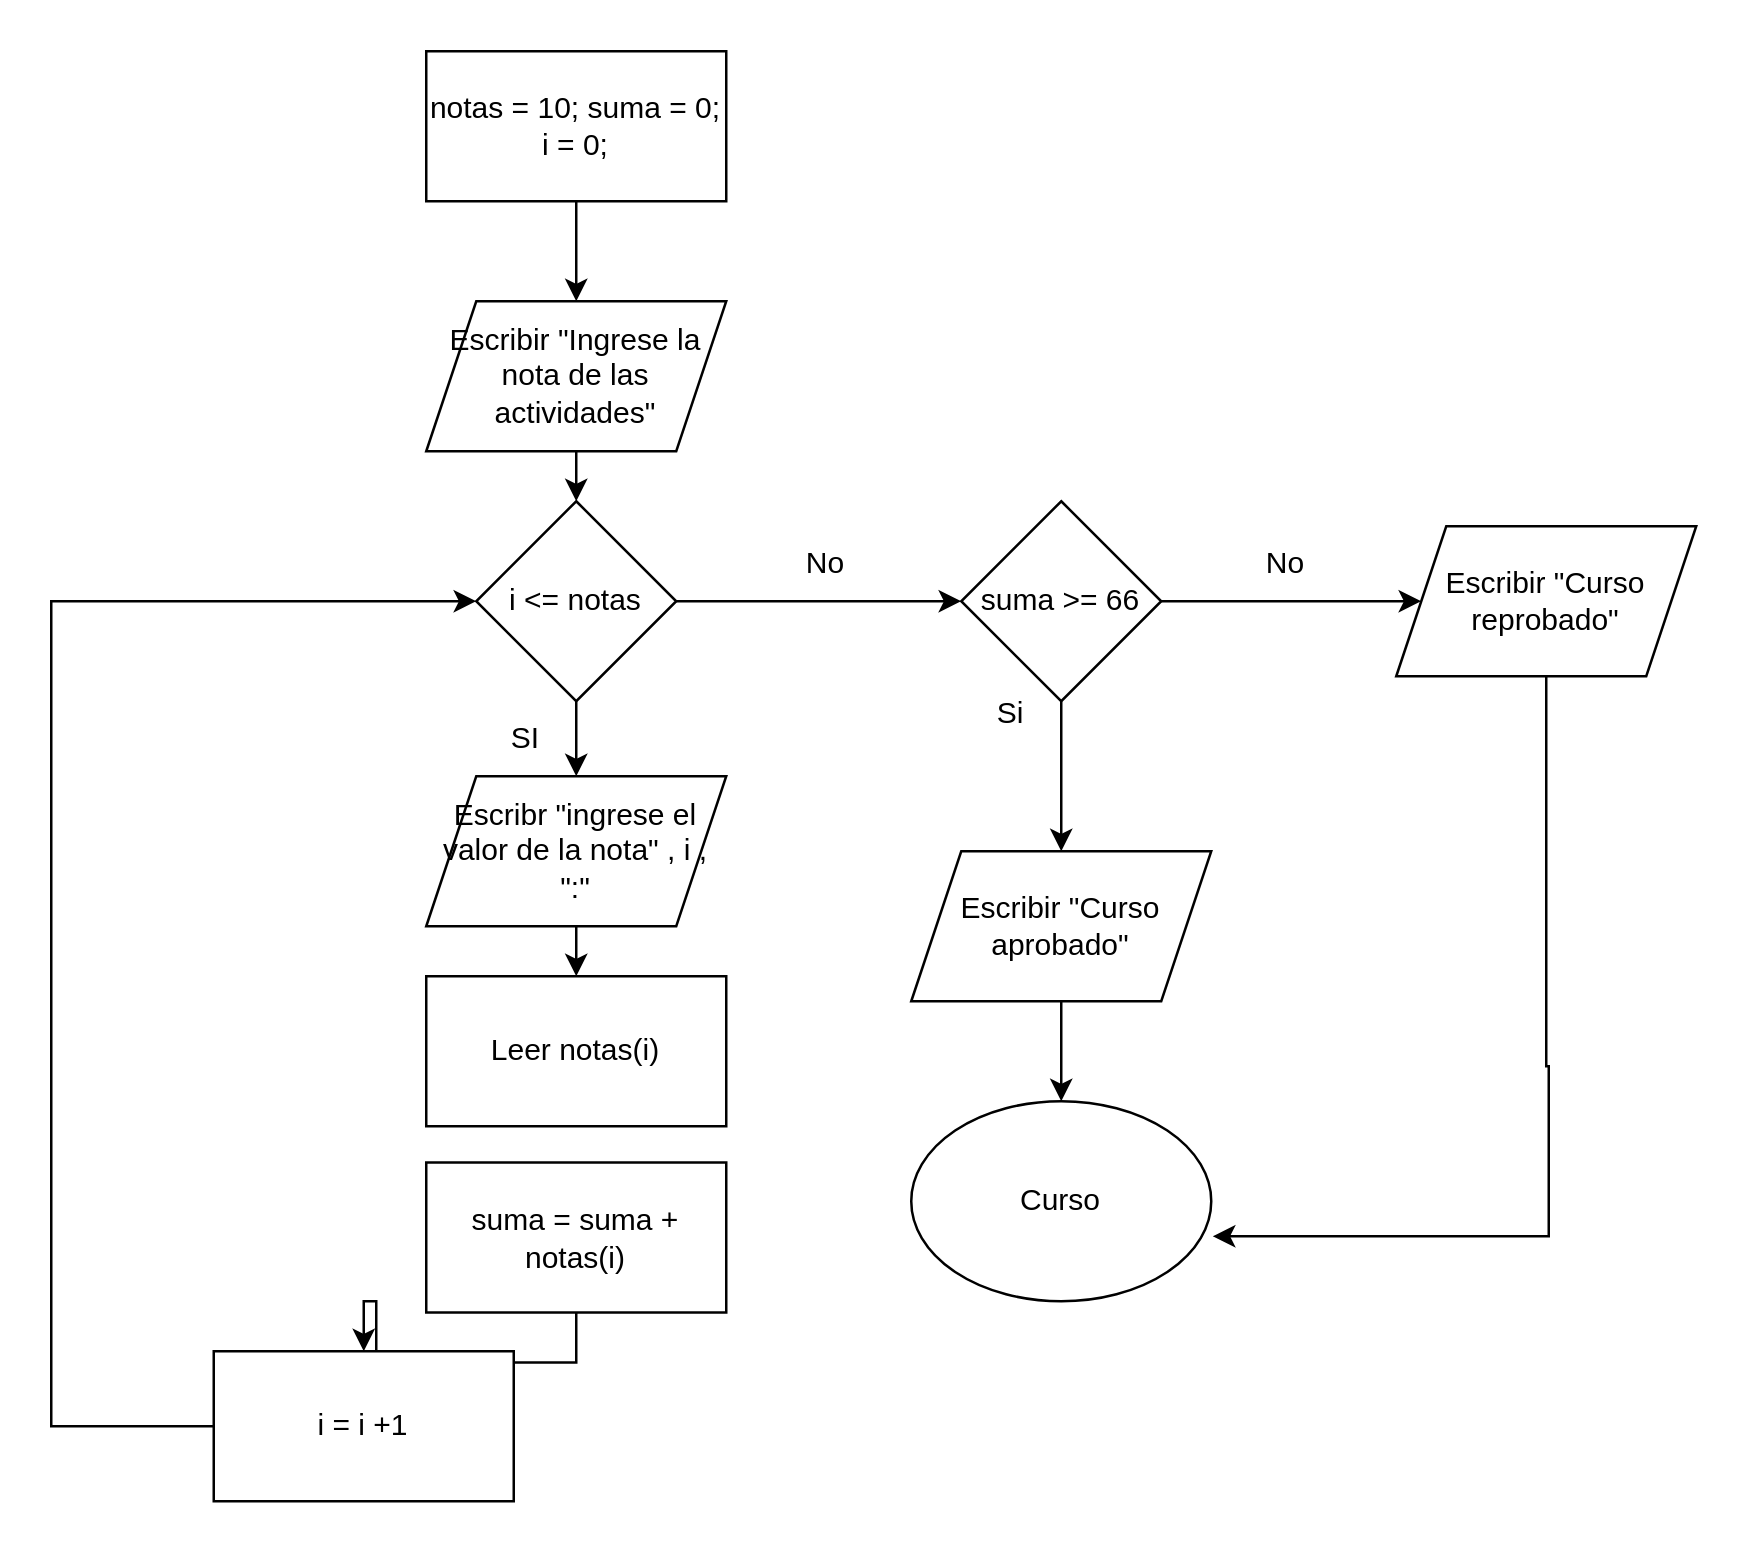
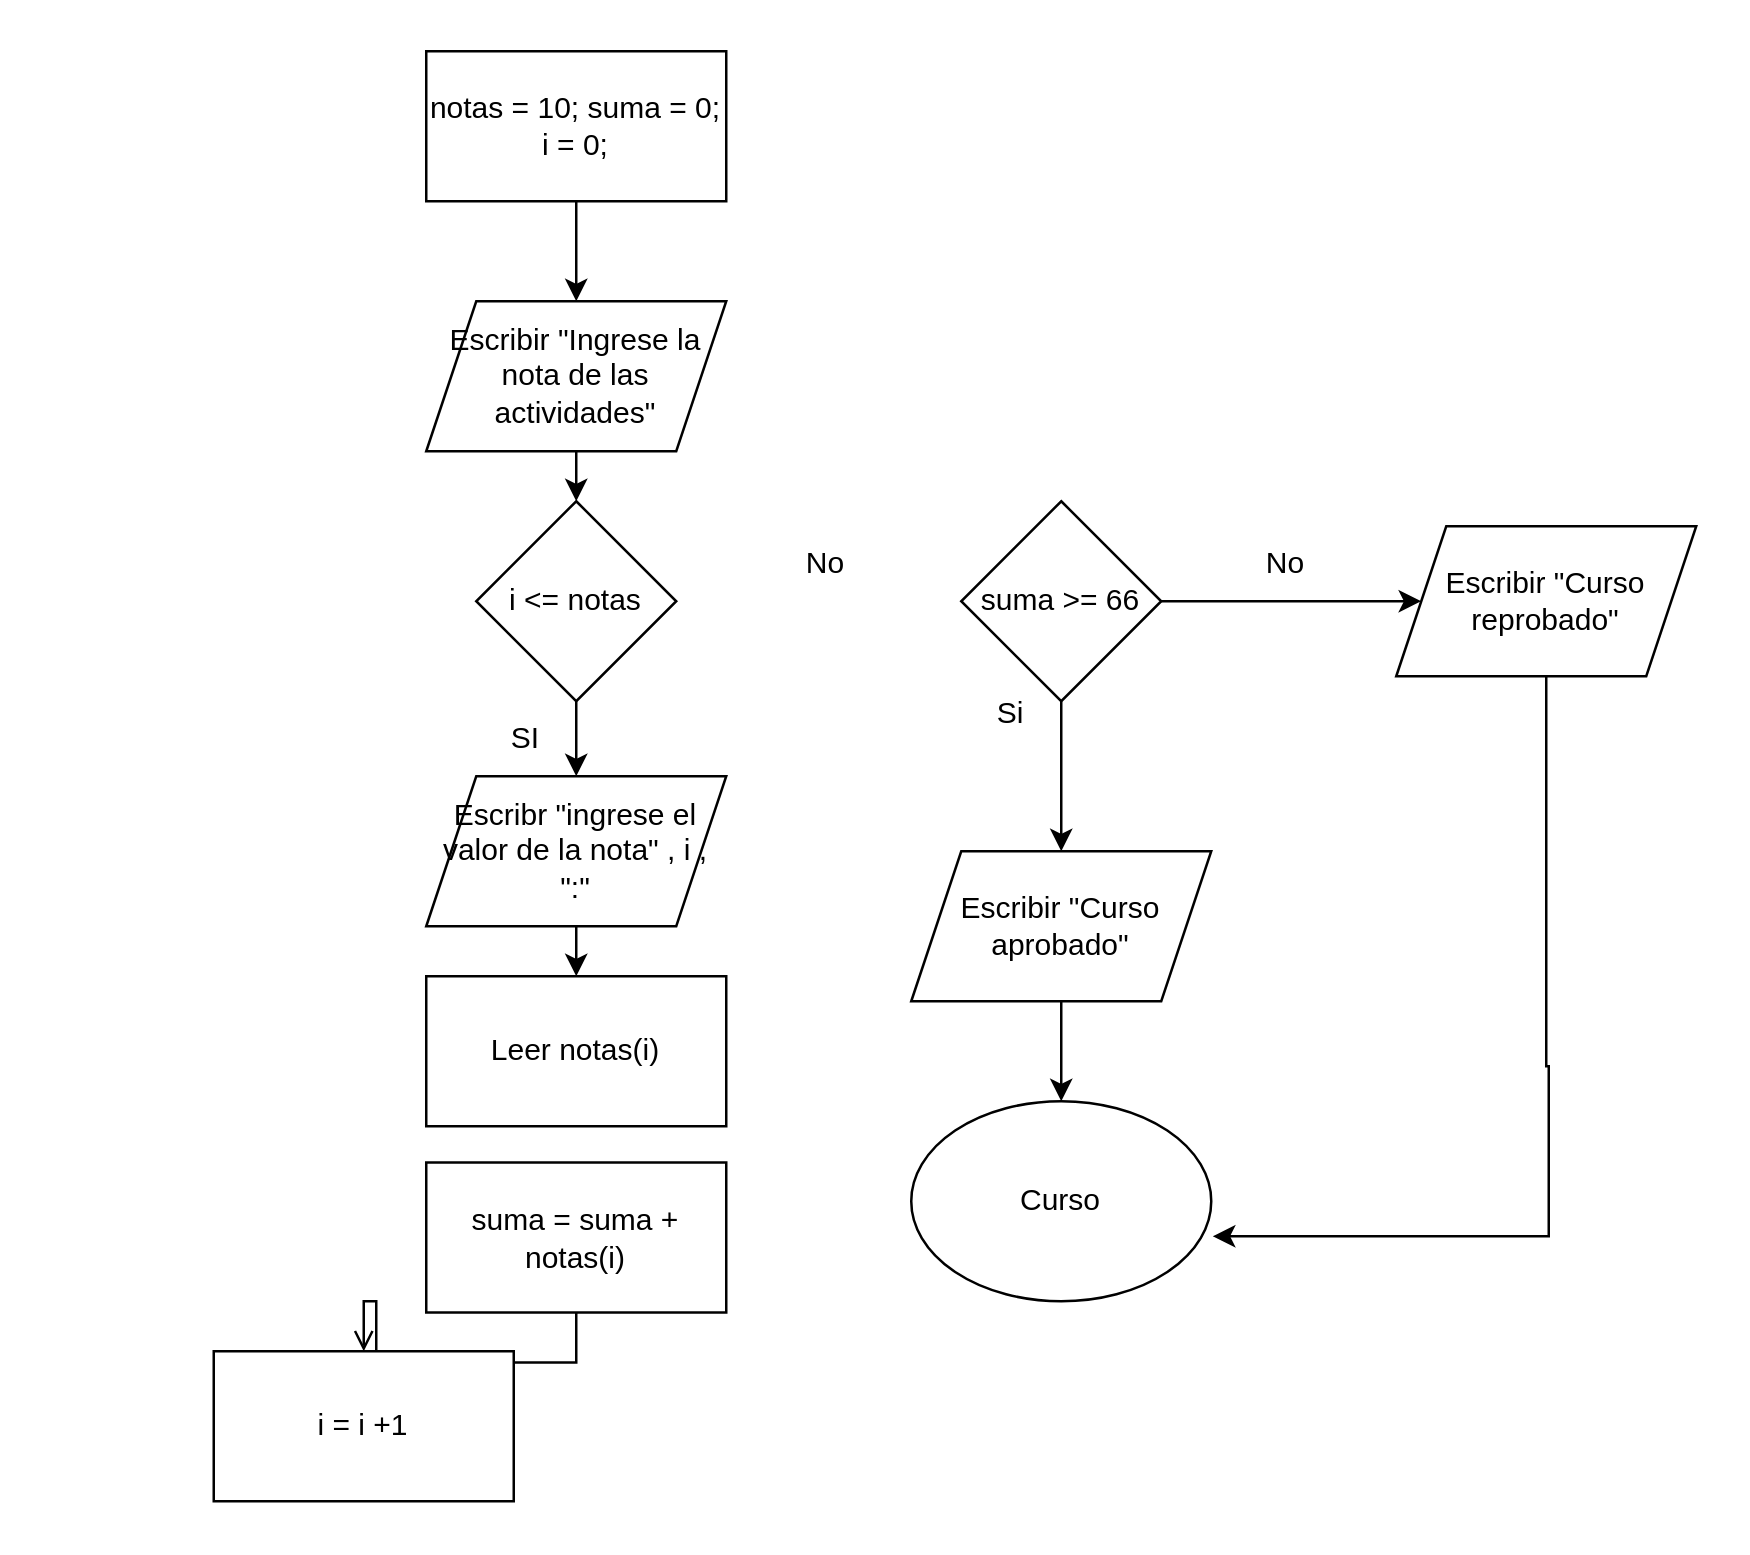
edge "i <= notas" -> "suma >= 66": removed
edge "i = i +1" -> "i <= notas": removed
edge "suma = suma + notas(i)" -> "i = i +1": arrowhead classic -> open
